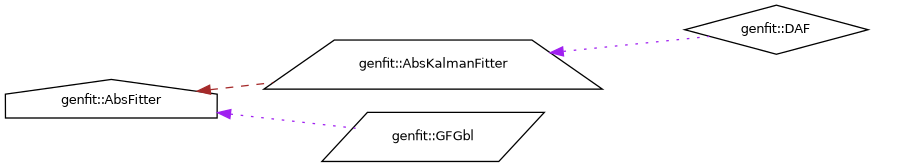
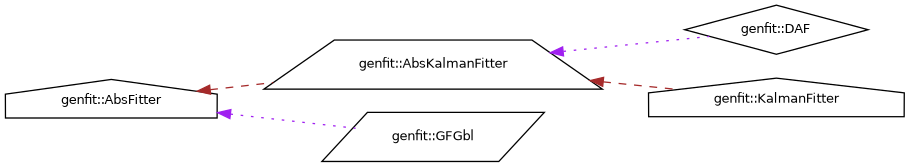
node "genfit::KalmanFitter": added
